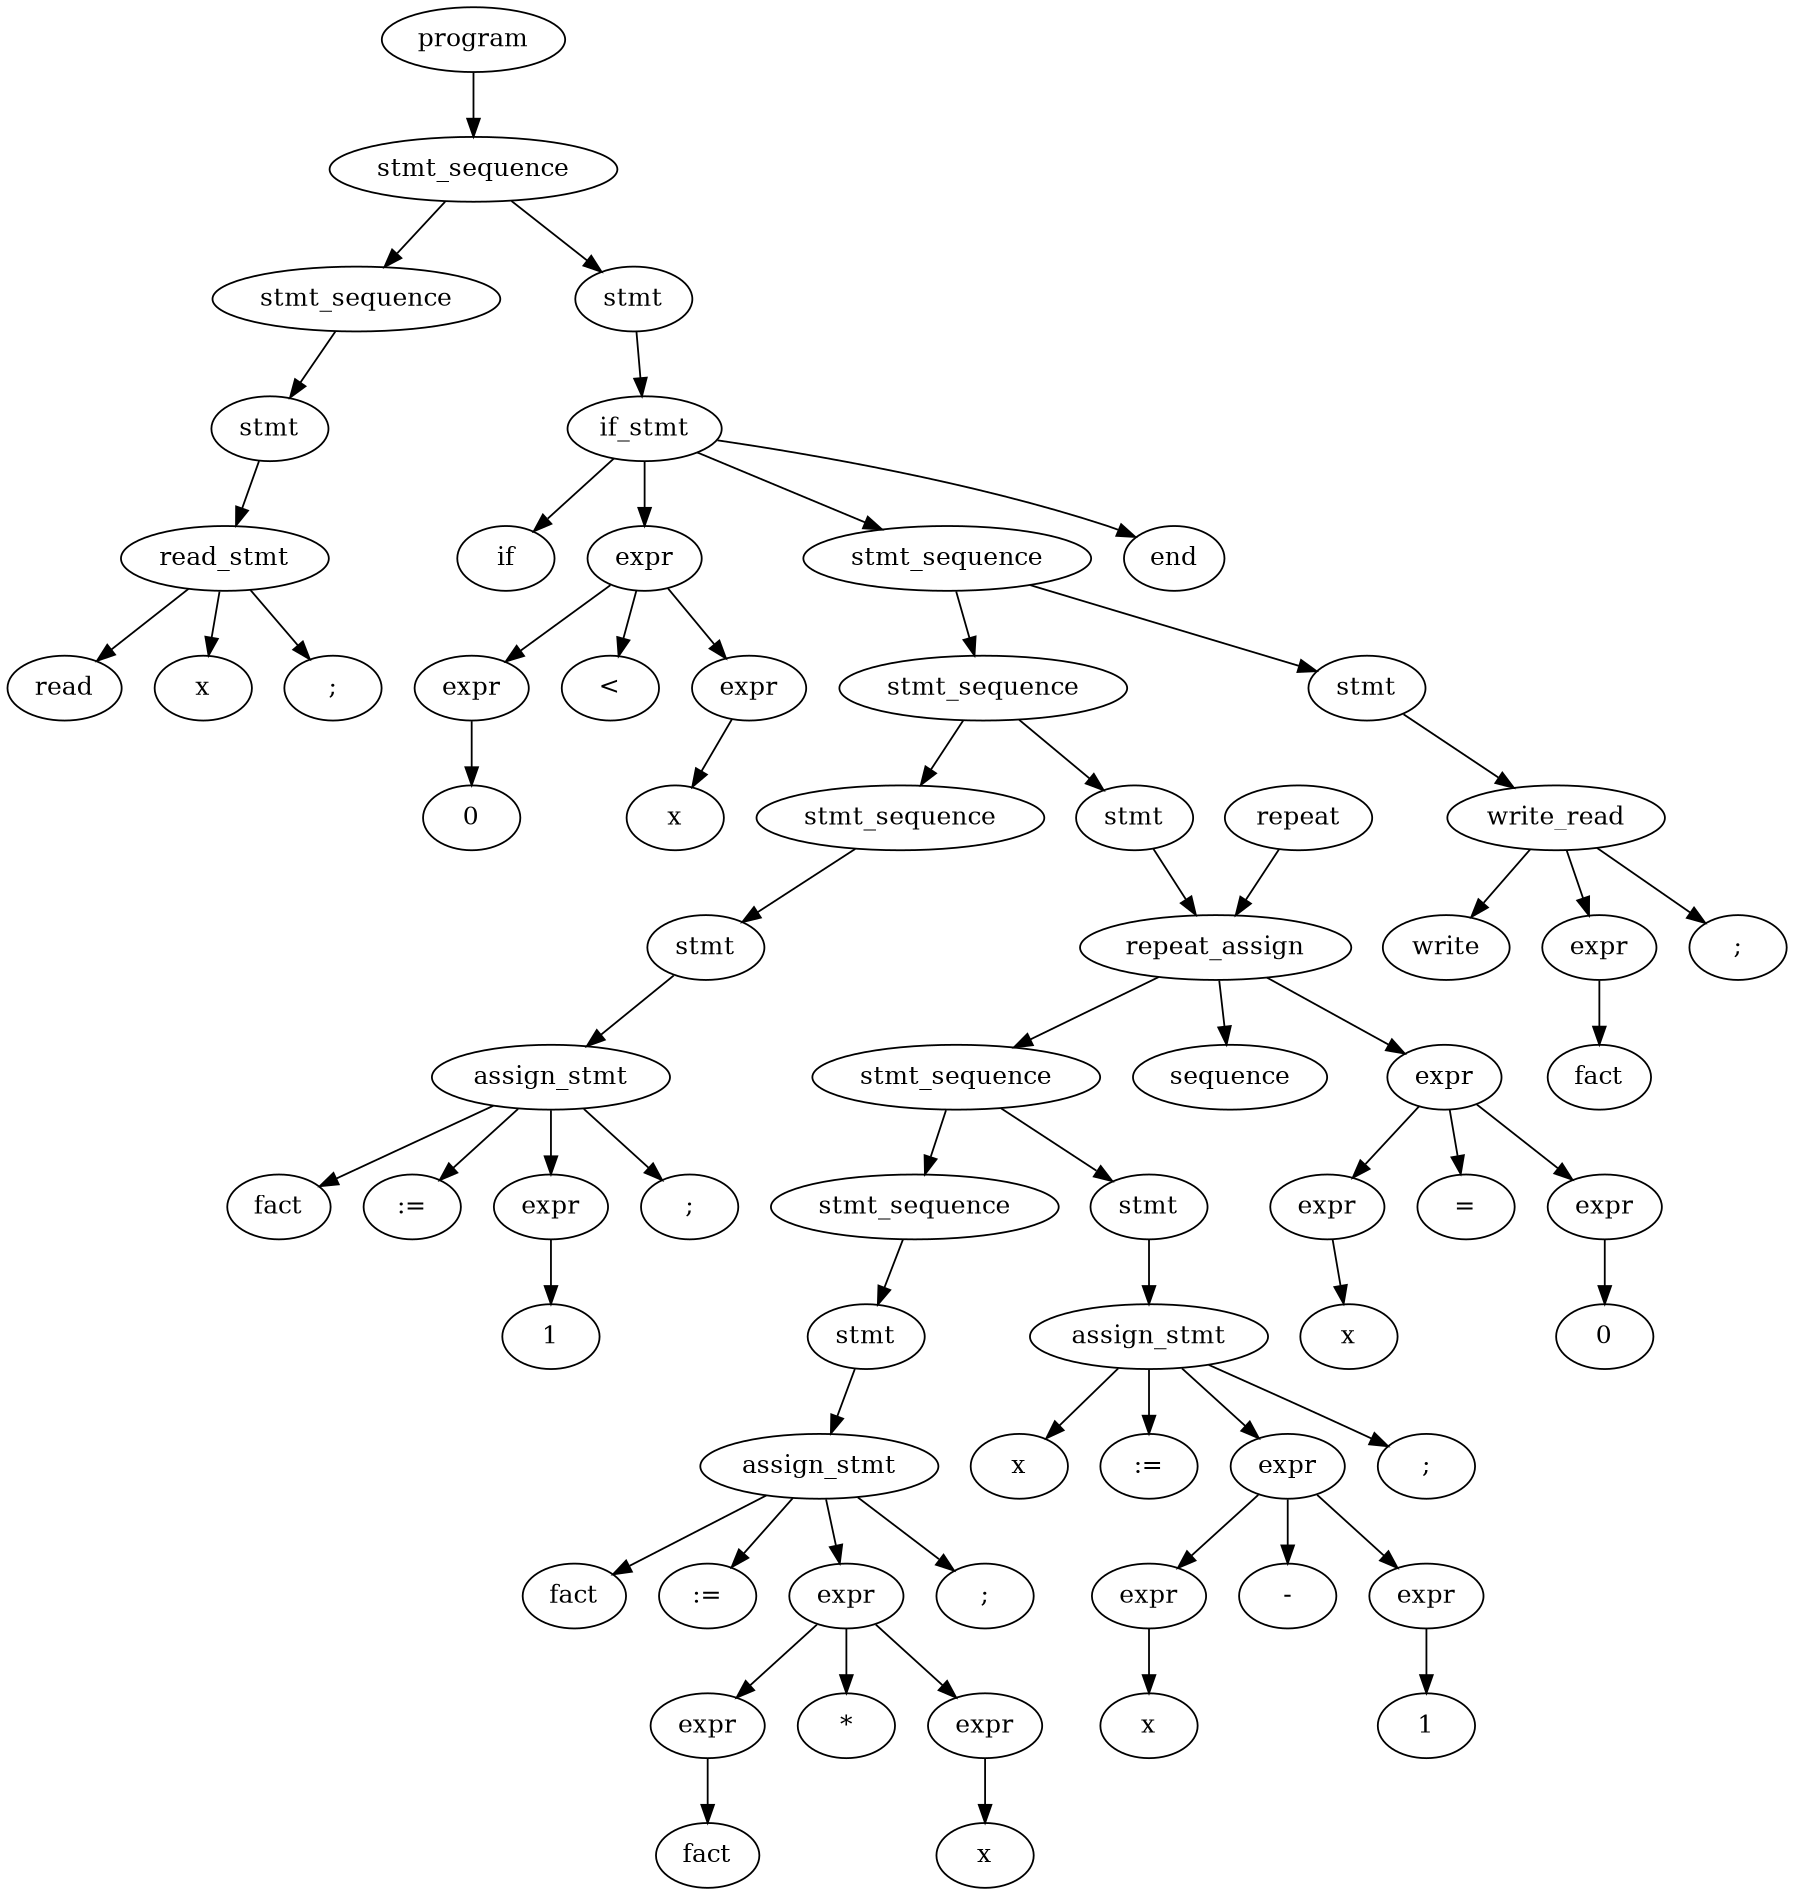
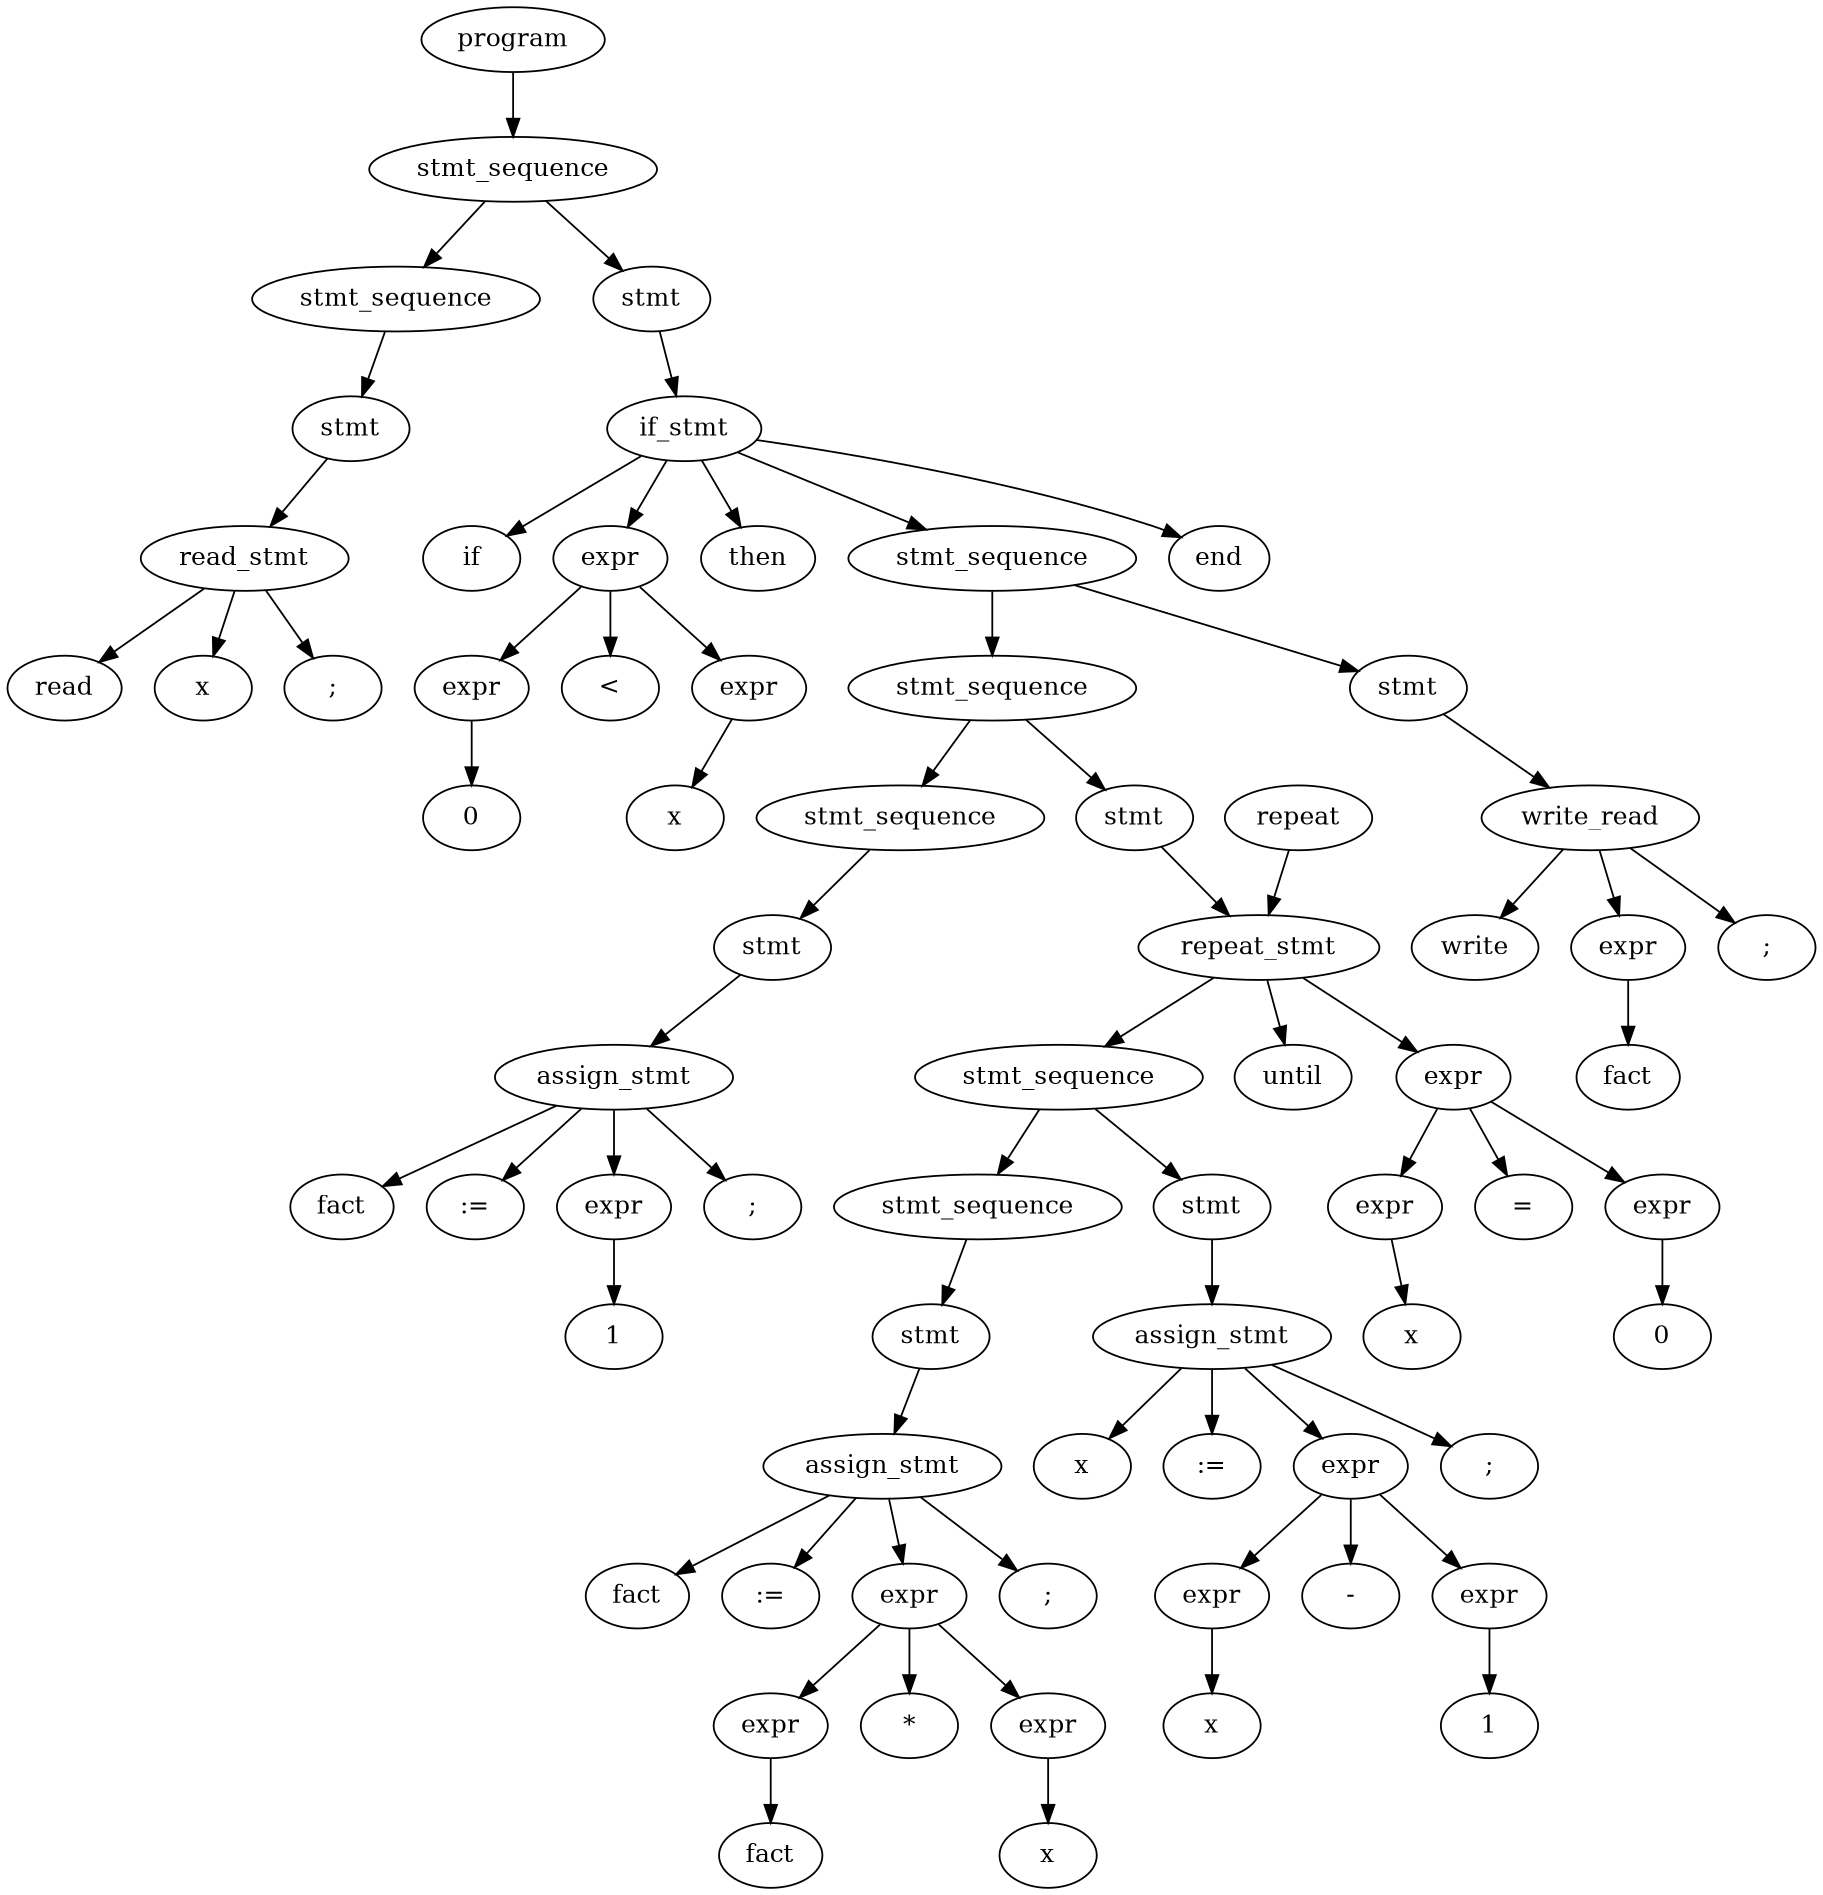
node "then": added
node "repeat_assign": label "repeat_assign" -> "repeat_stmt"
node "sequence": label "sequence" -> "until"
